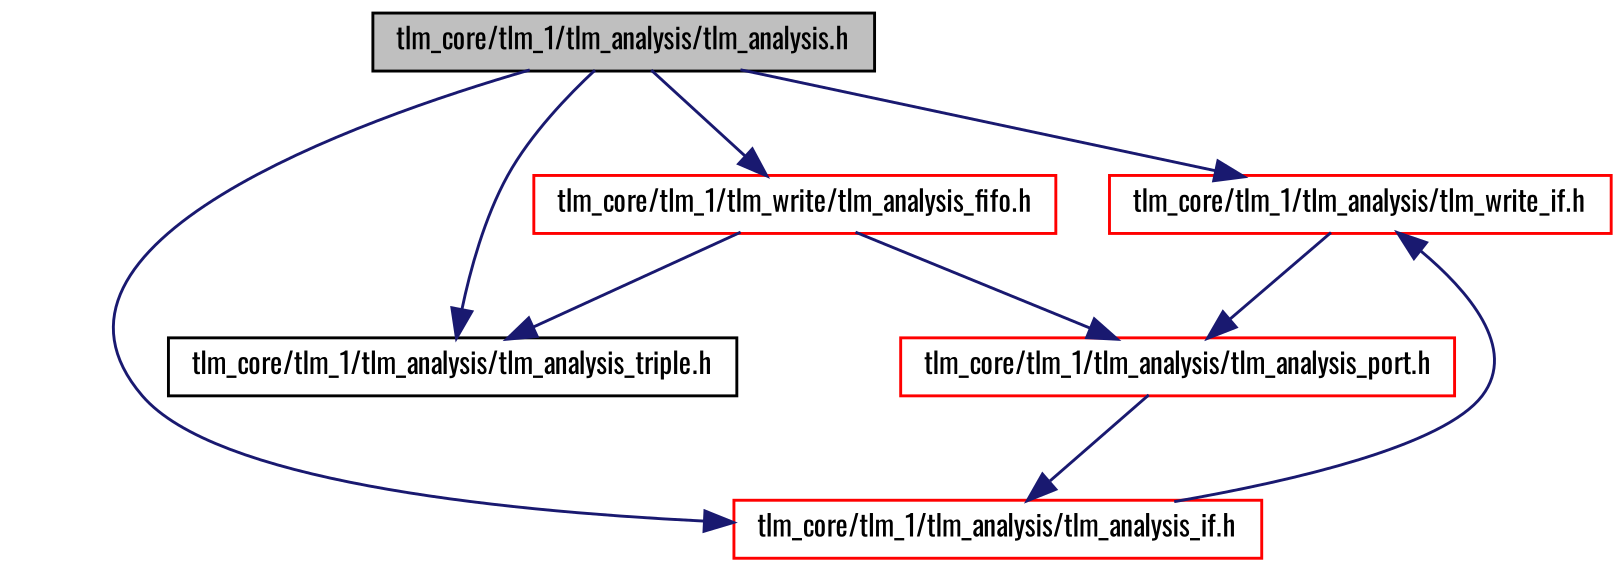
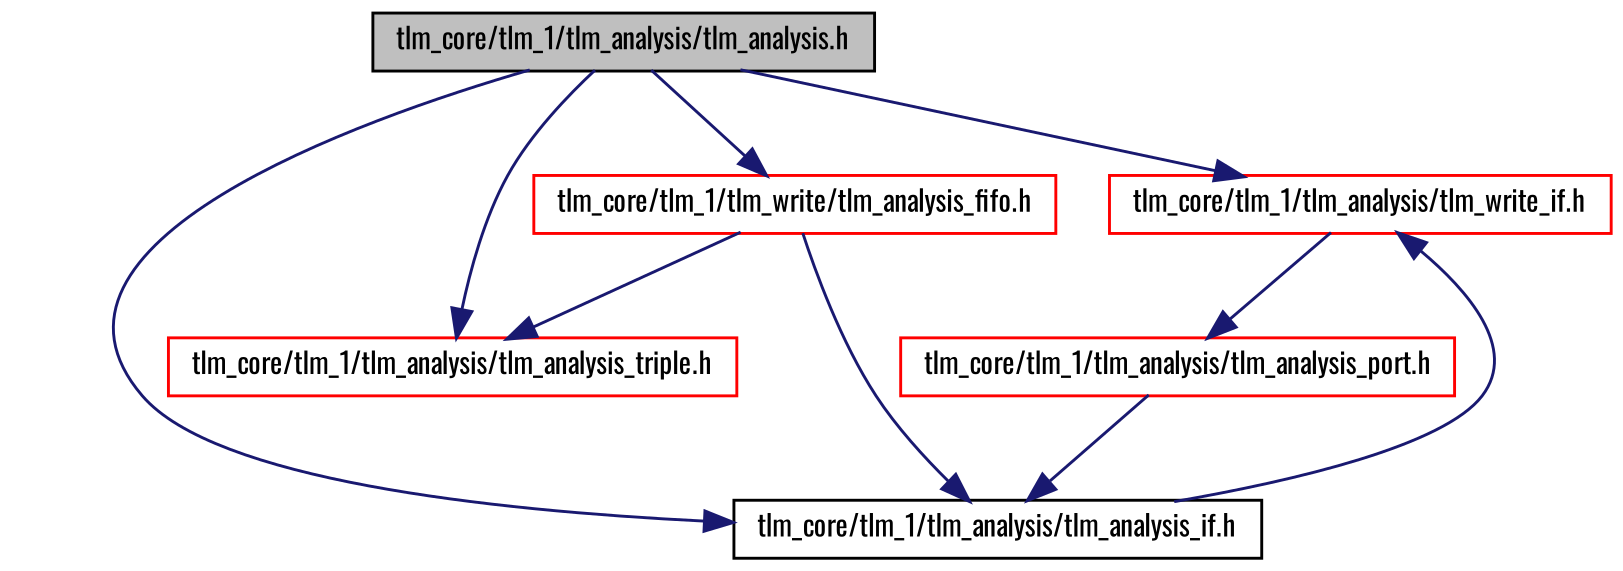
edge "tlm_core/tlm_1/tlm_write/tlm_analysis_fifo.h" -> "tlm_core/tlm_1/tlm_analysis/tlm_analysis_port.h": now "tlm_core/tlm_1/tlm_write/tlm_analysis_fifo.h" -> "tlm_core/tlm_1/tlm_analysis/tlm_analysis_if.h"
node "tlm_core/tlm_1/tlm_analysis/tlm_analysis_triple.h": color black -> red
node "tlm_core/tlm_1/tlm_analysis/tlm_analysis_if.h": color red -> black
